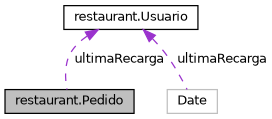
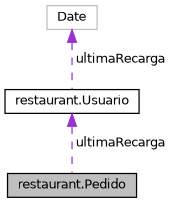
edge "Date" -> "restaurant.Usuario": reversed
